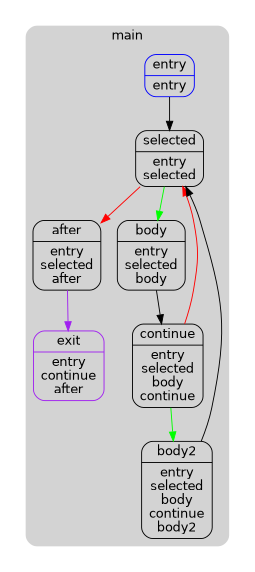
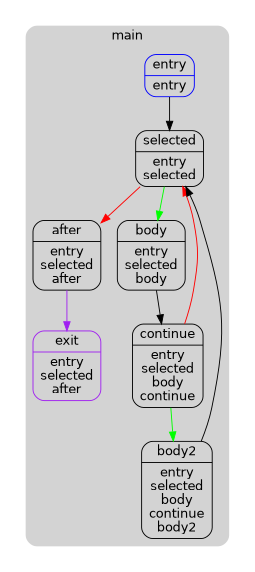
node "exit": text "continue" -> "selected"
